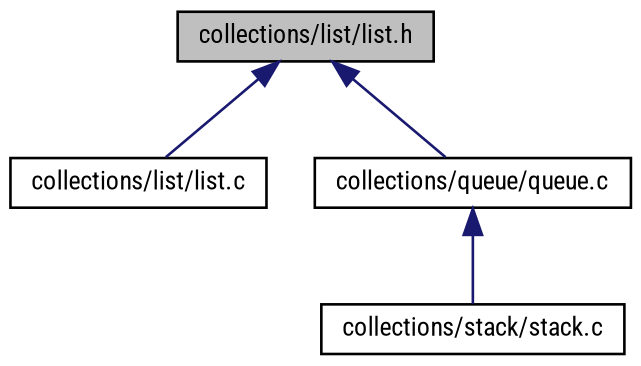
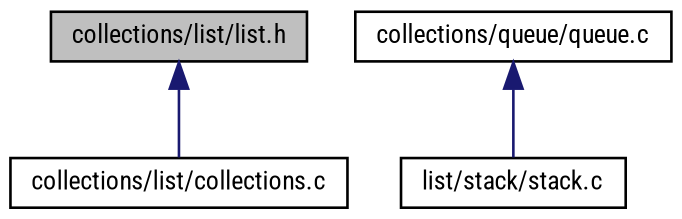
edge "collections/queue/queue.c" -> "collections/list/list.h": removed
node "collections/list/list.c": label "collections/list/list.c" -> "collections/list/collections.c"
node "collections/stack/stack.c": label "collections/stack/stack.c" -> "list/stack/stack.c"
